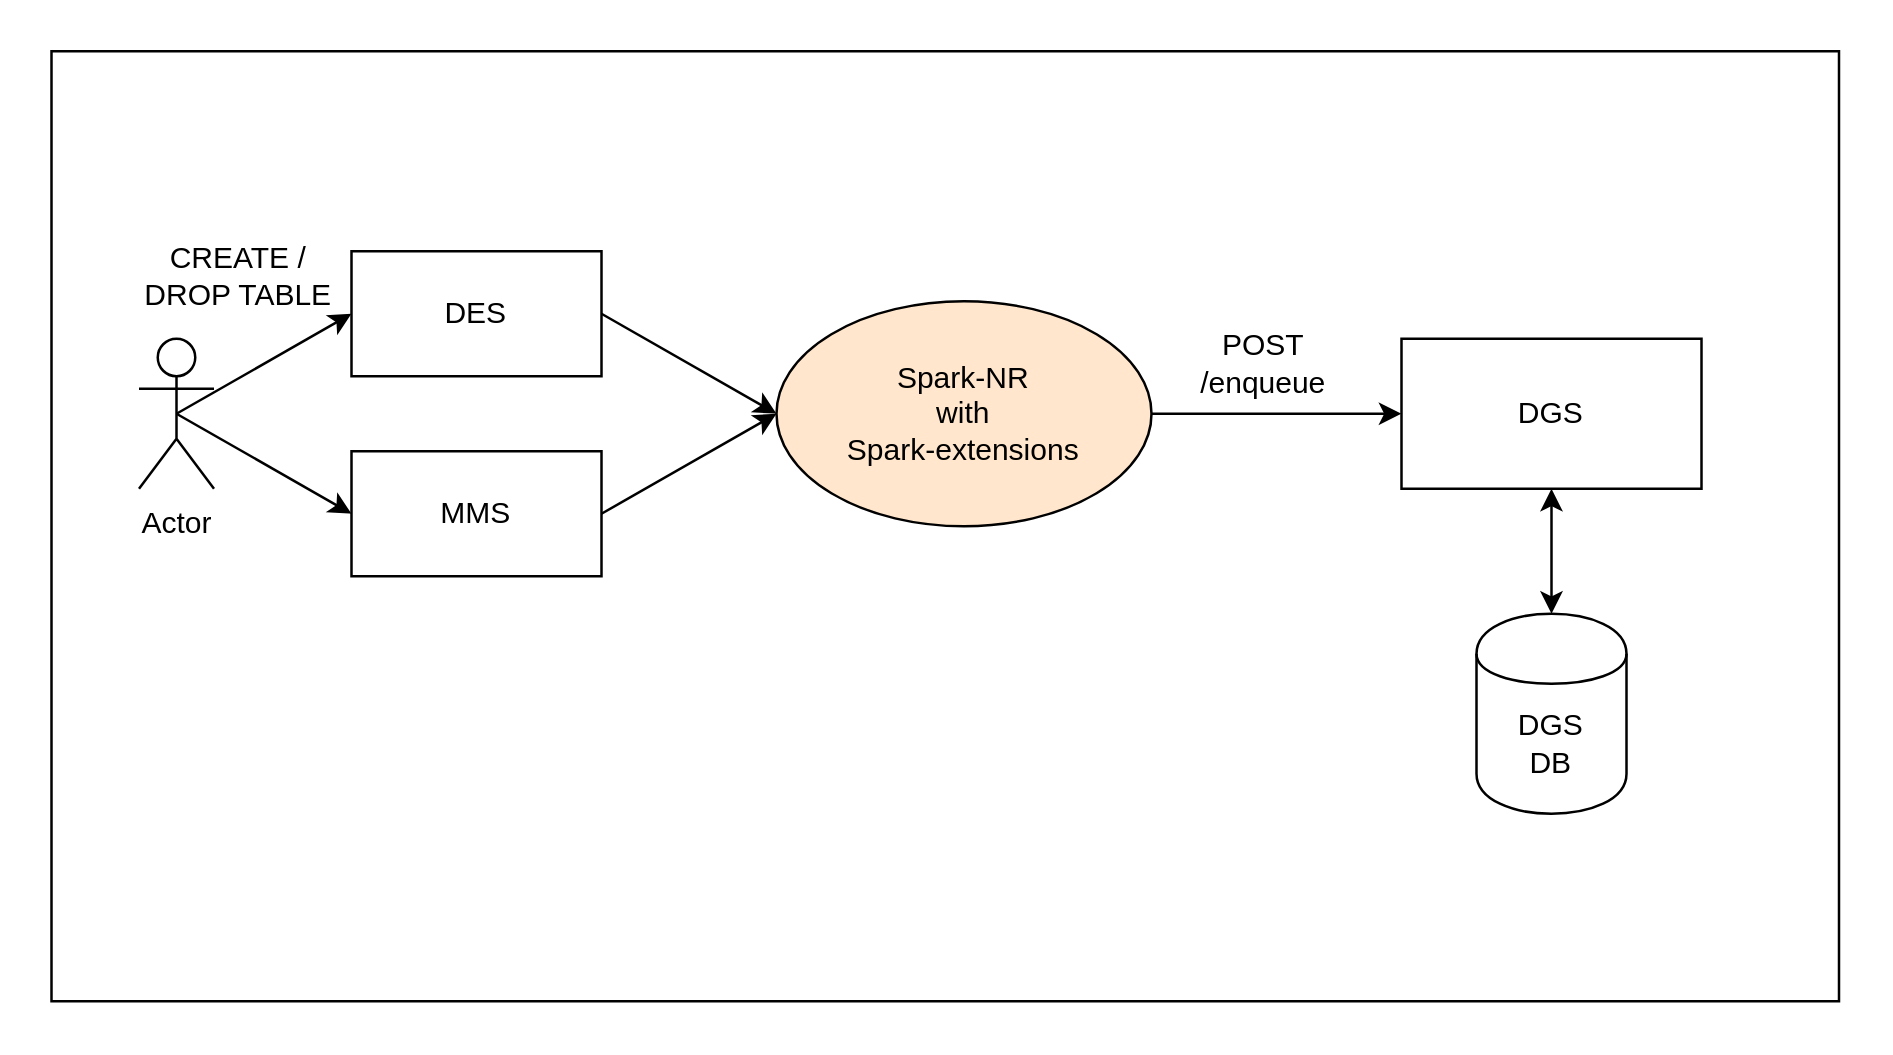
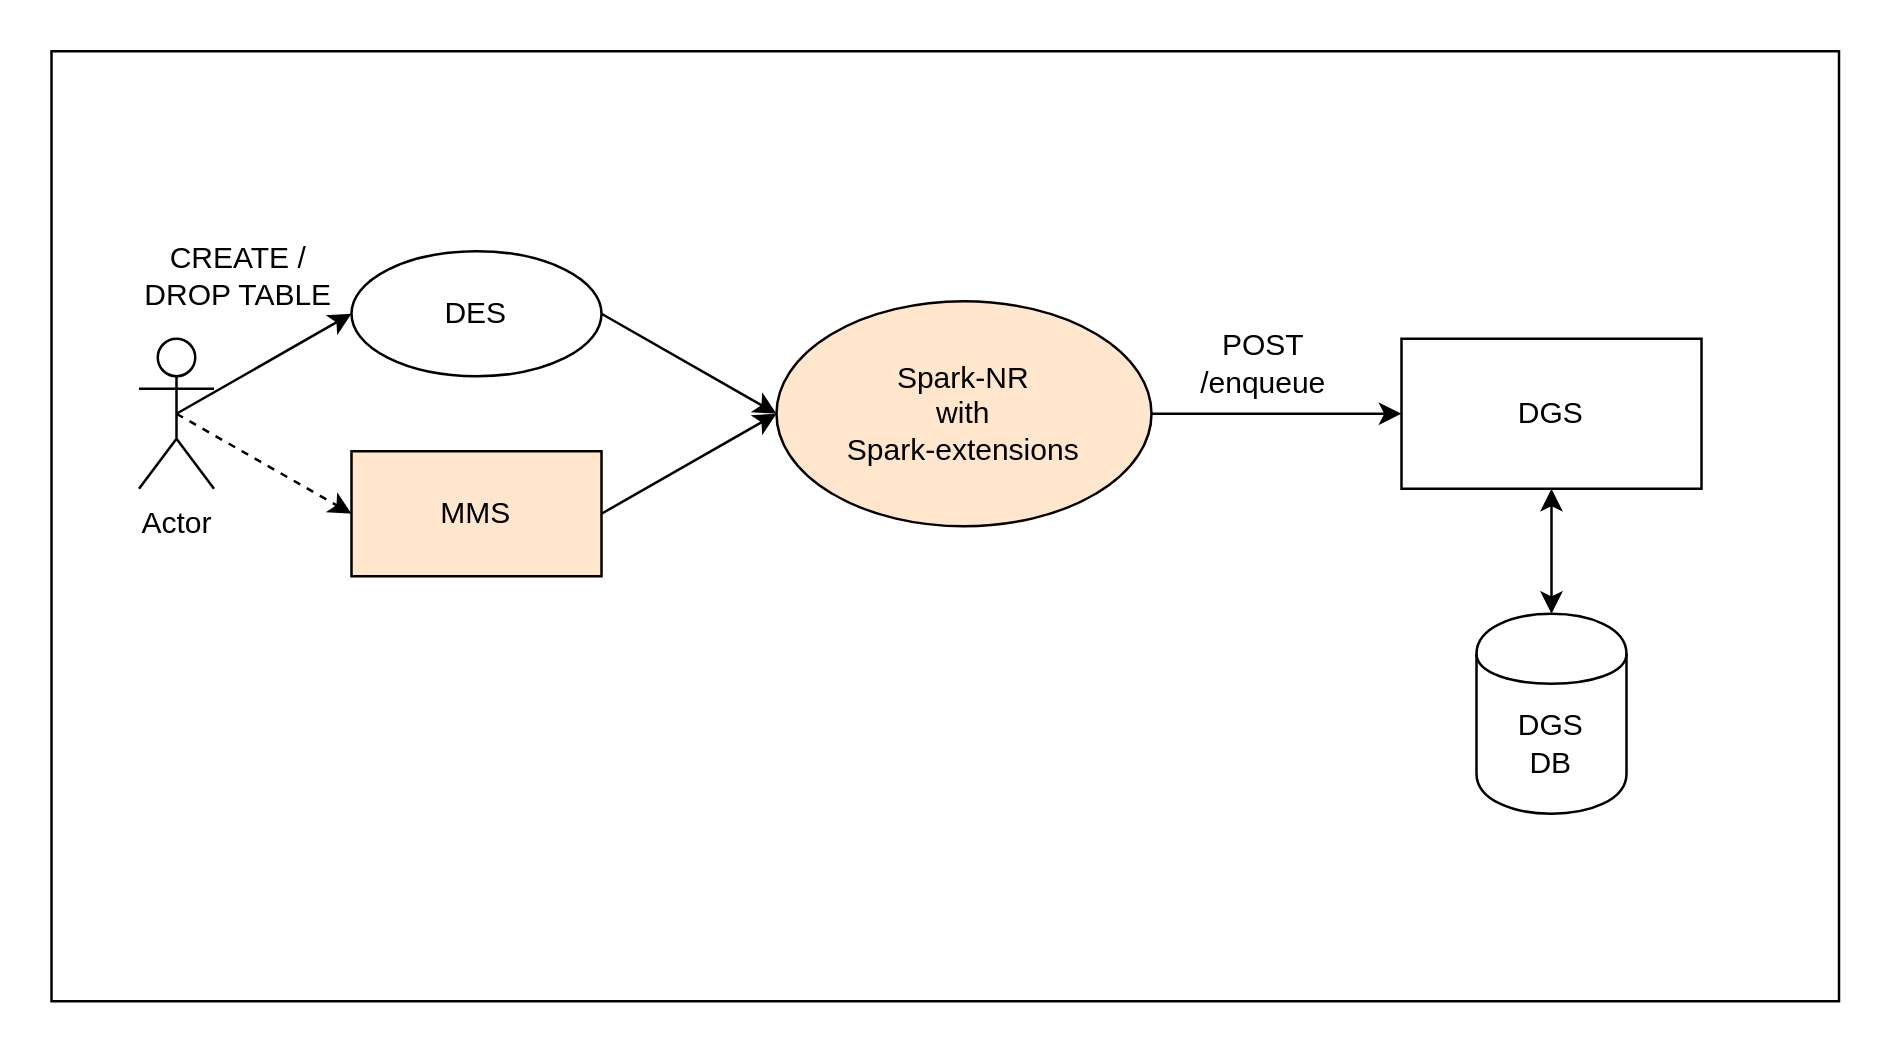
node "DES": shape rectangle -> ellipse
edge "Actor" -> "MMS": style solid -> dashed
node "MMS": fillcolor #ffffff -> #ffe6cc
